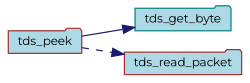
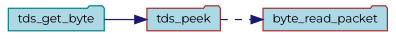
edge "tds_peek" -> "tds_get_byte": reversed
node "tds_read_packet": label "tds_read_packet" -> "byte_read_packet"
